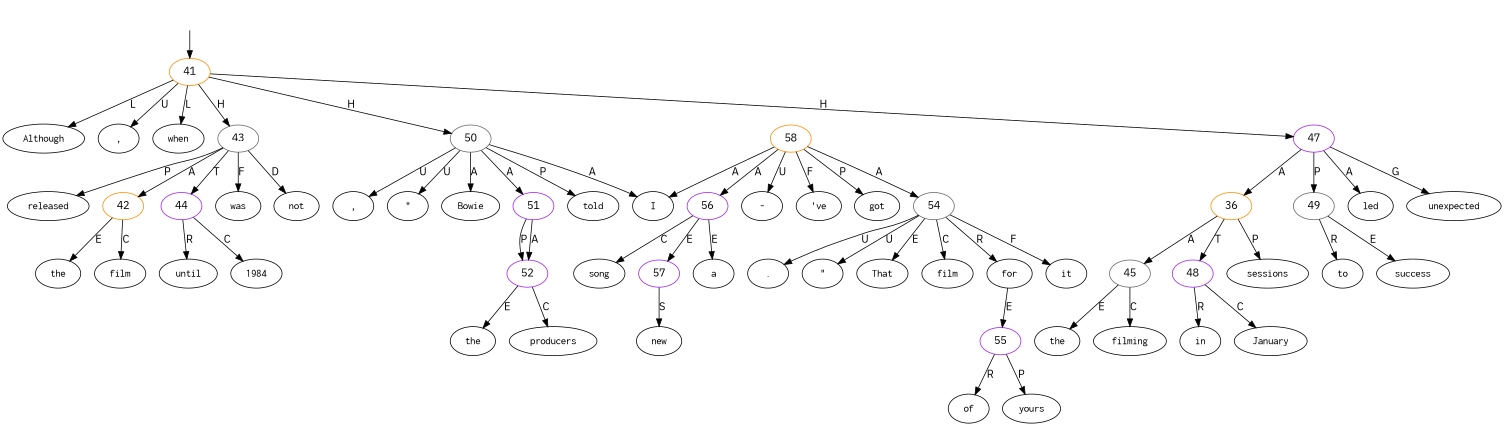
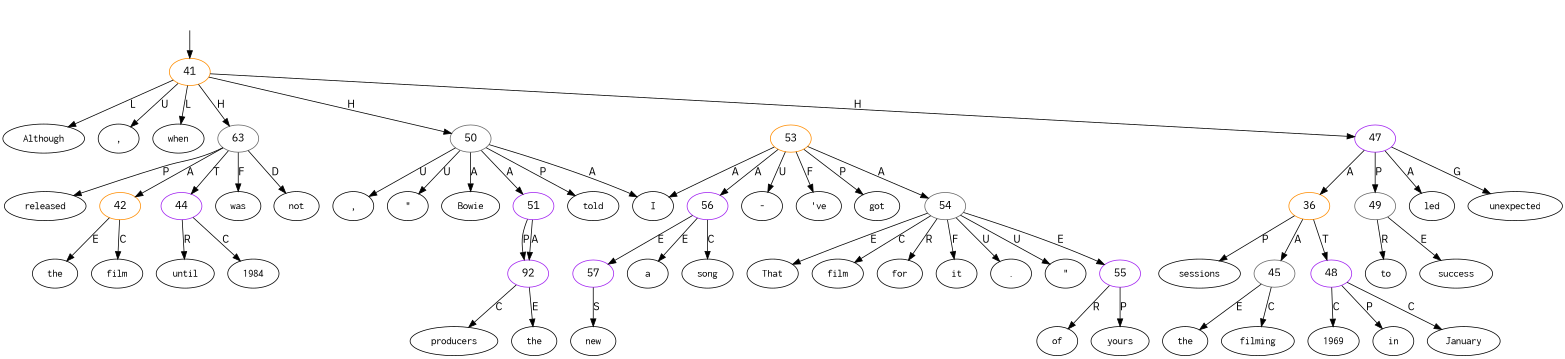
node "43": label "43" -> "63"
node "58": label "58" -> "53"
node "52": label "52" -> "92"
edge "for" -> "55": now "54" -> "55"
edge "48" -> "in": label "R" -> "P"
node "1969": added
